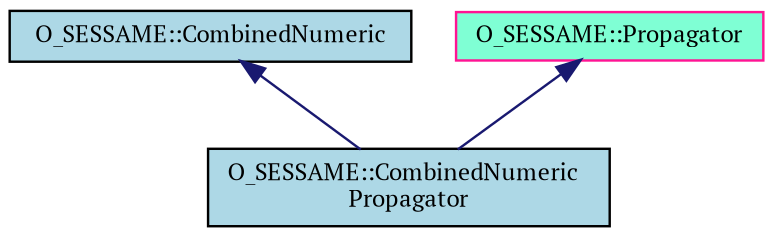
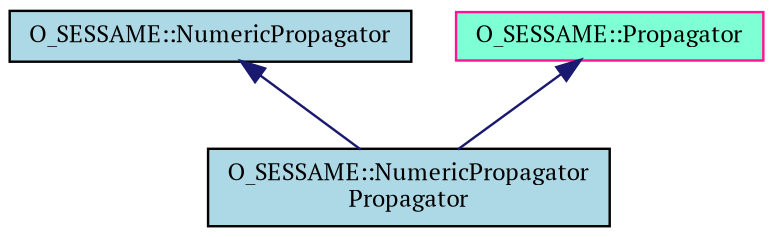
node "O_SESSAME::CombinedNumeric": label "O_SESSAME::CombinedNumeric" -> "O_SESSAME::NumericPropagator"
node "O_SESSAME::CombinedNumeric Propagator": label "O_SESSAME::CombinedNumeric Propagator" -> "O_SESSAME::NumericPropagator Propagator"
